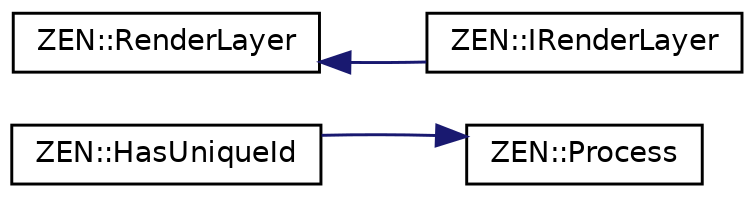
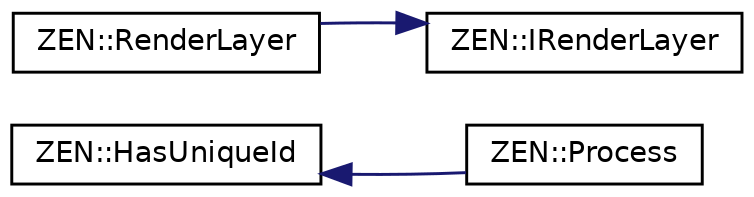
edge "ZEN::IRenderLayer" -> "ZEN::RenderLayer": reversed
edge "ZEN::HasUniqueId" -> "ZEN::Process": reversed
